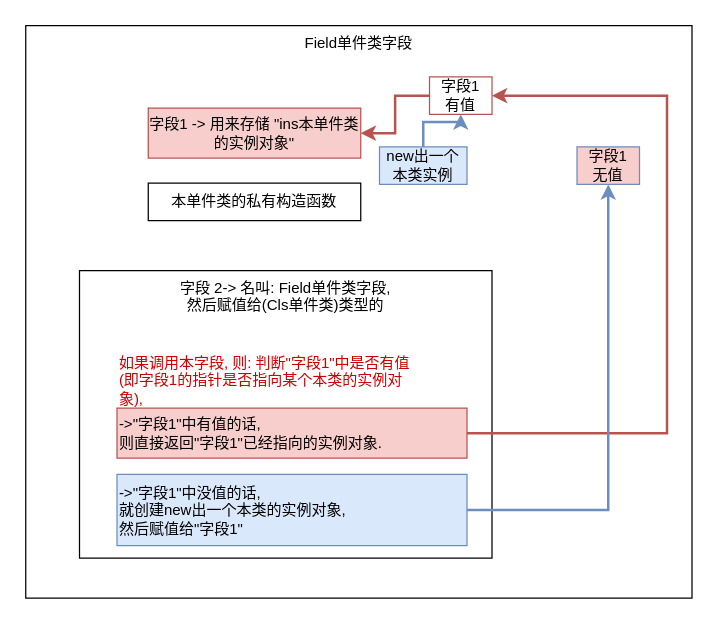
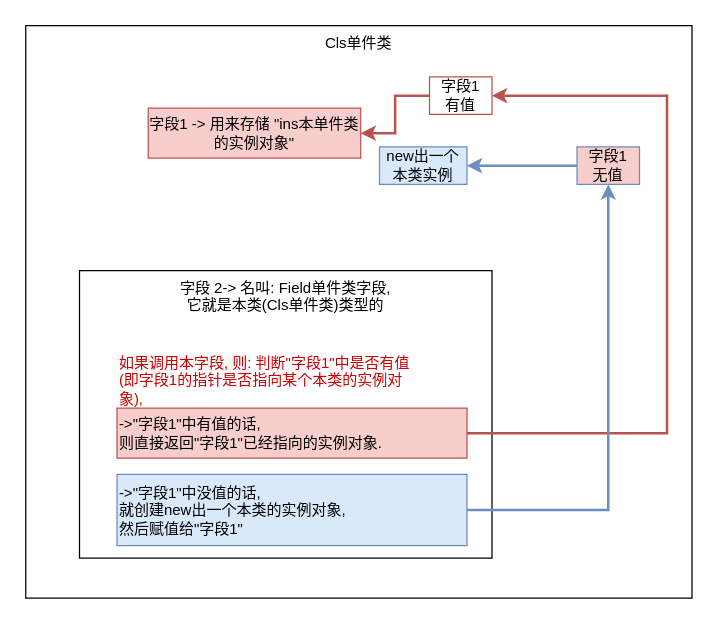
node "Field单件类字段": label "Field单件类字段" -> "Cls单件类"
edge "new出一个本类实例" -> "字段1 有值": removed
edge "字段1 无值" -> "new出一个本类实例": added
node "本单件类的私有构造函数": removed
node "字段 2-> 名叫: Field单件类字段, 然后赋值给(Cls单件类)类型的": label "字段 2-> 名叫: Field单件类字段, 然后赋值给(Cls单件类)类型的" -> "字段 2-> 名叫: Field单件类字段, 它就是本类(Cls单件类)类型的"
